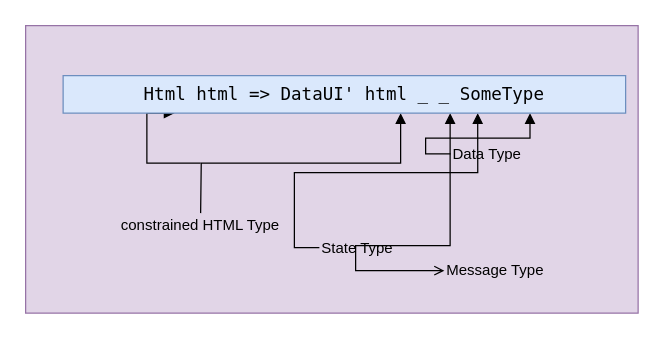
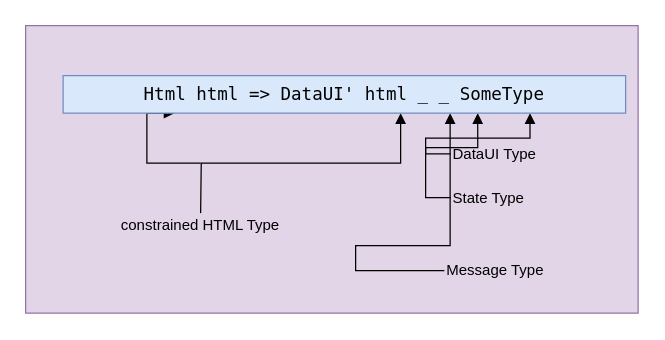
node "Data Type": label "Data Type" -> "DataUI Type"
node "State Type": moved (376, 248) -> (507, 198)
edge "Html html => DataUI' html _ _ SomeType" -- "Message Type": arrowhead open -> none
